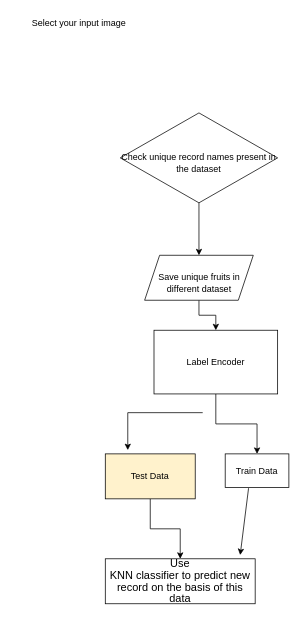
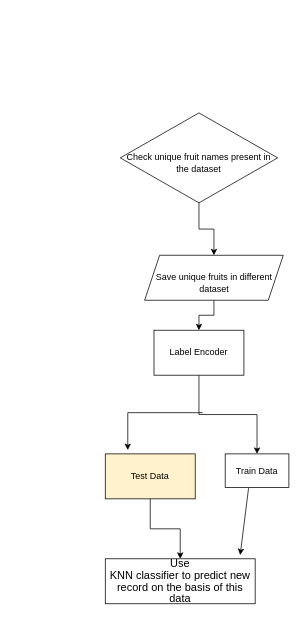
node "Select your input image": removed
node "Check unique record names present in the dataset": label "Check unique record names present in the dataset" -> "Check unique fruit names present in the dataset"
node "Save unique fruits in different dataset": size 109x45 -> 139x45
node "Label Encoder": size 124x64 -> 90x45
